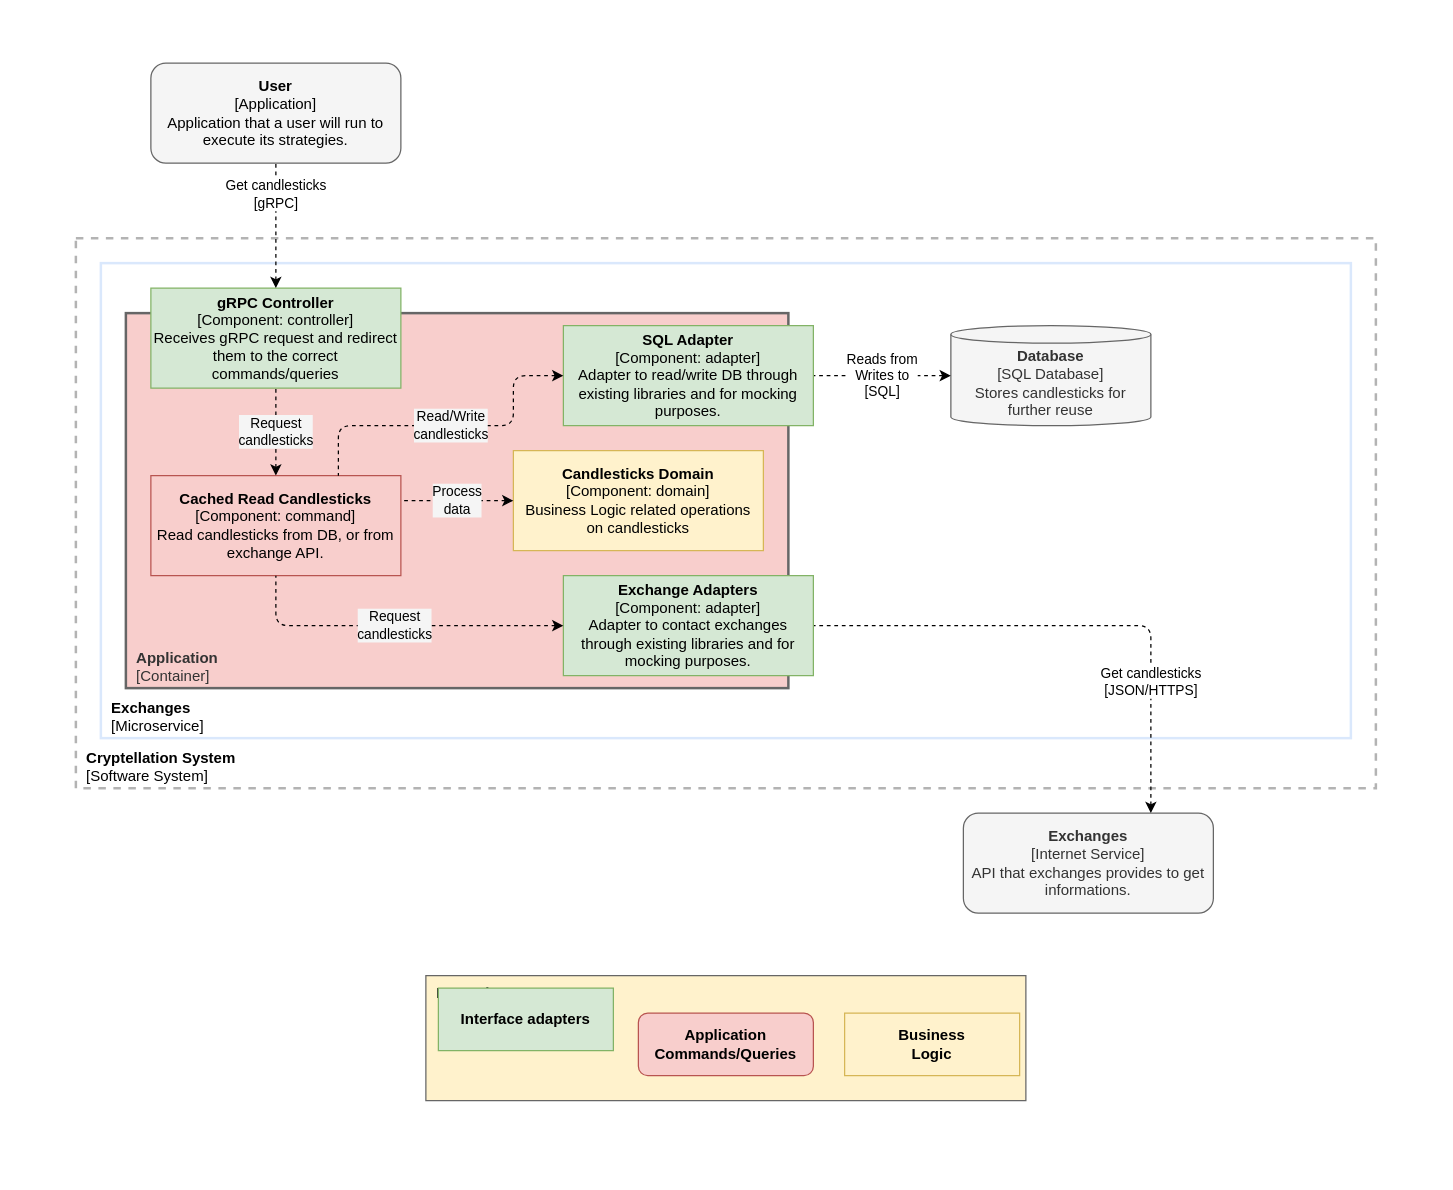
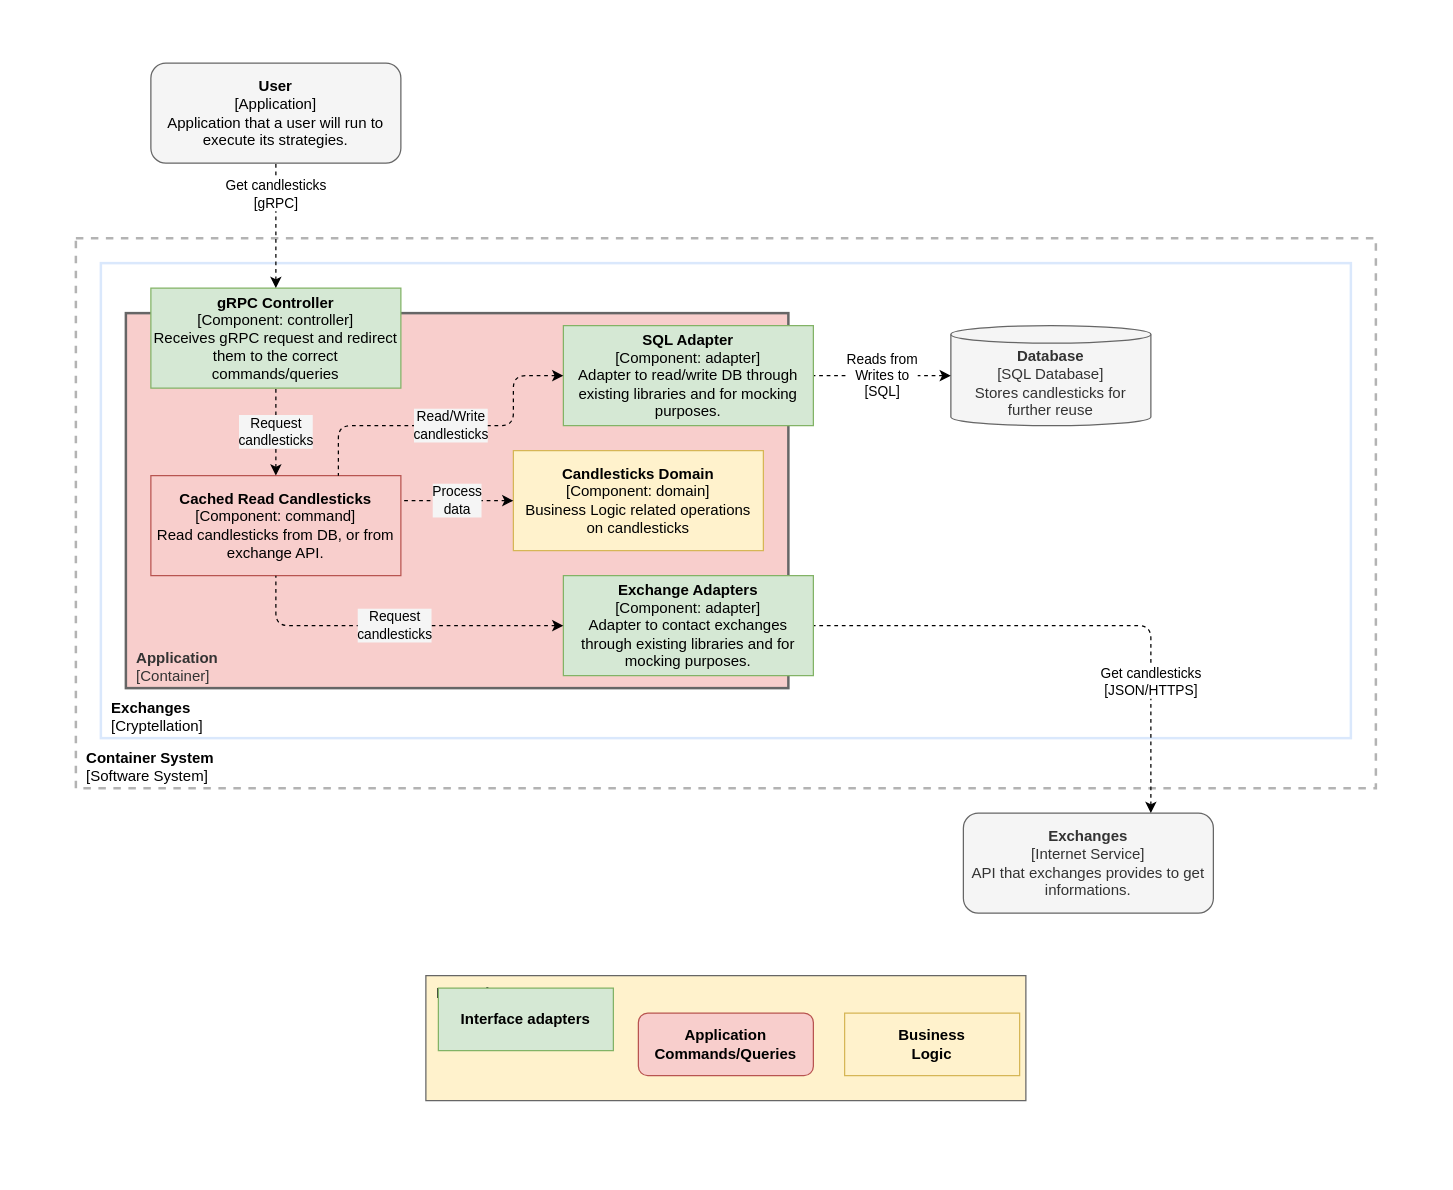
node "Exchanges [Microservice]": label "Exchanges [Microservice]" -> "Exchanges [Cryptellation]"
node "Cryptellation System [Software System]": label "Cryptellation System [Software System]" -> "Container System [Software System]"
